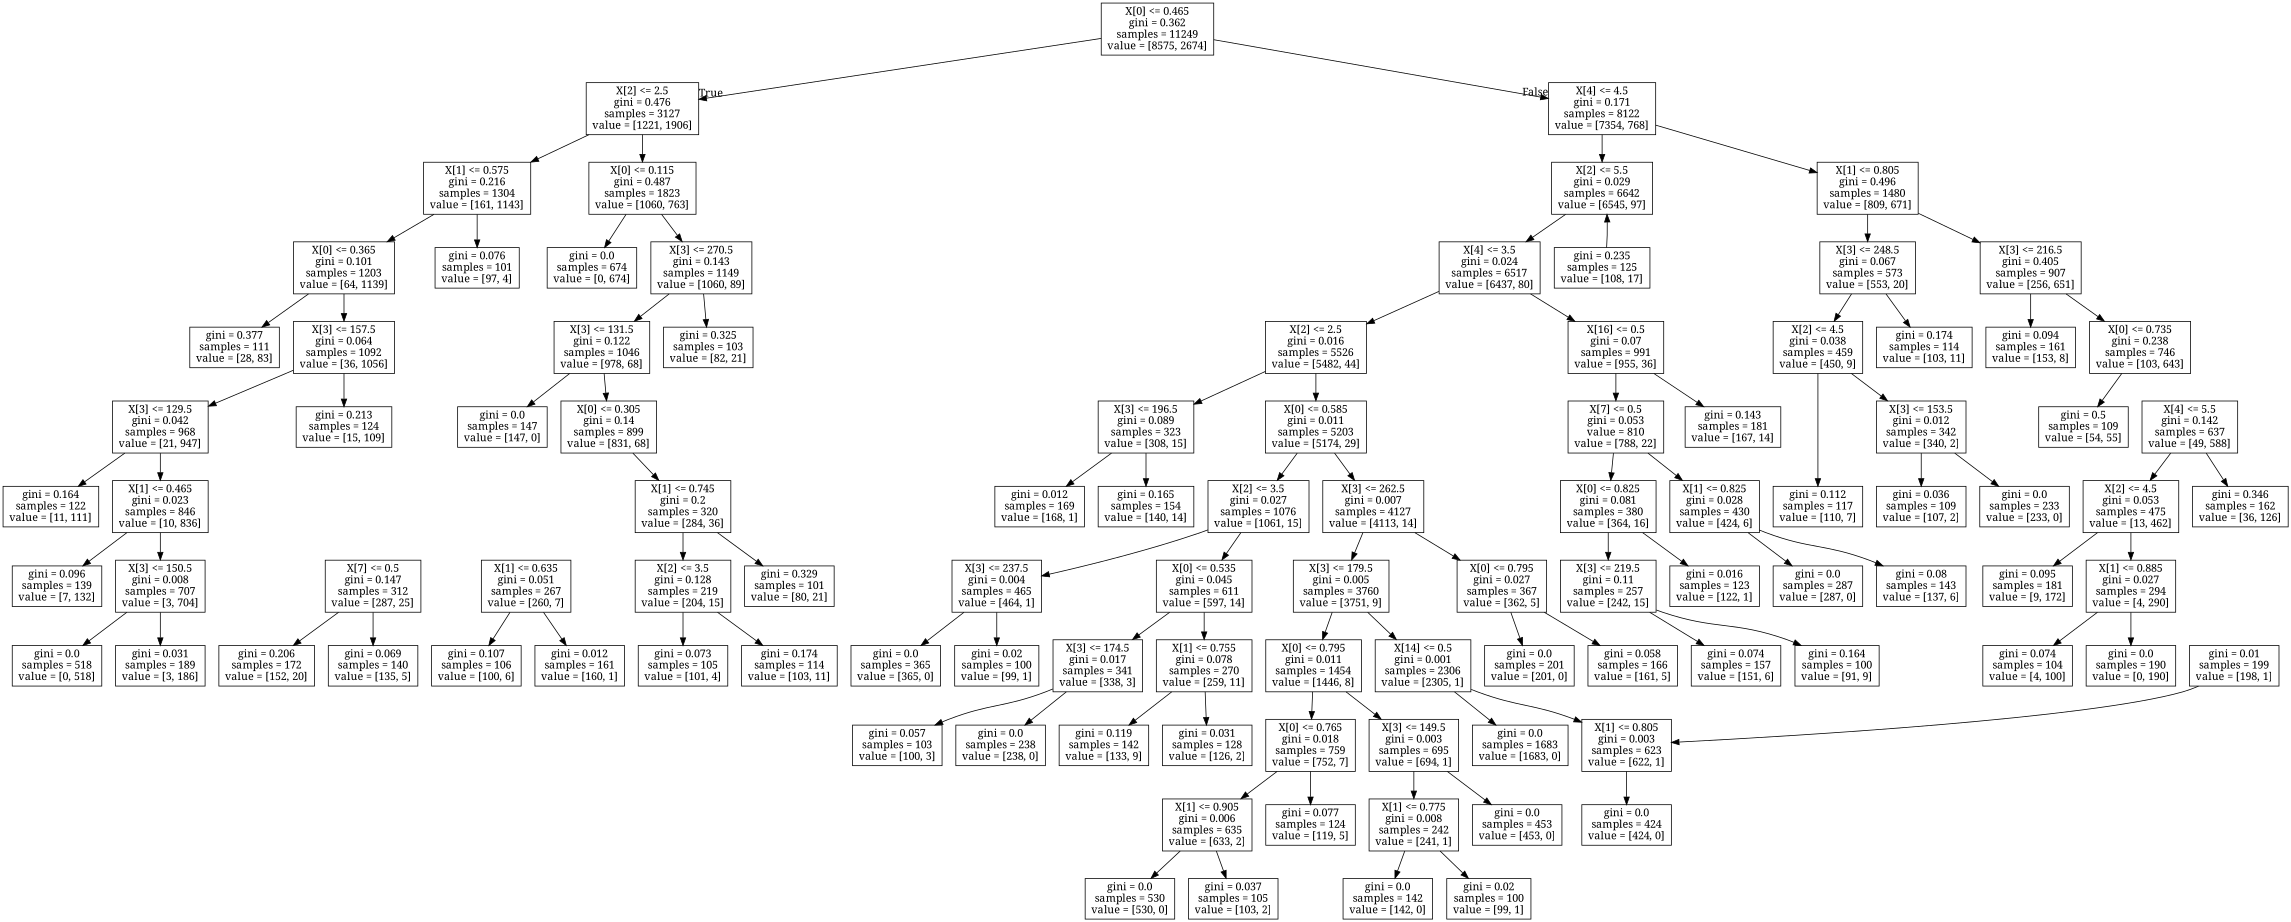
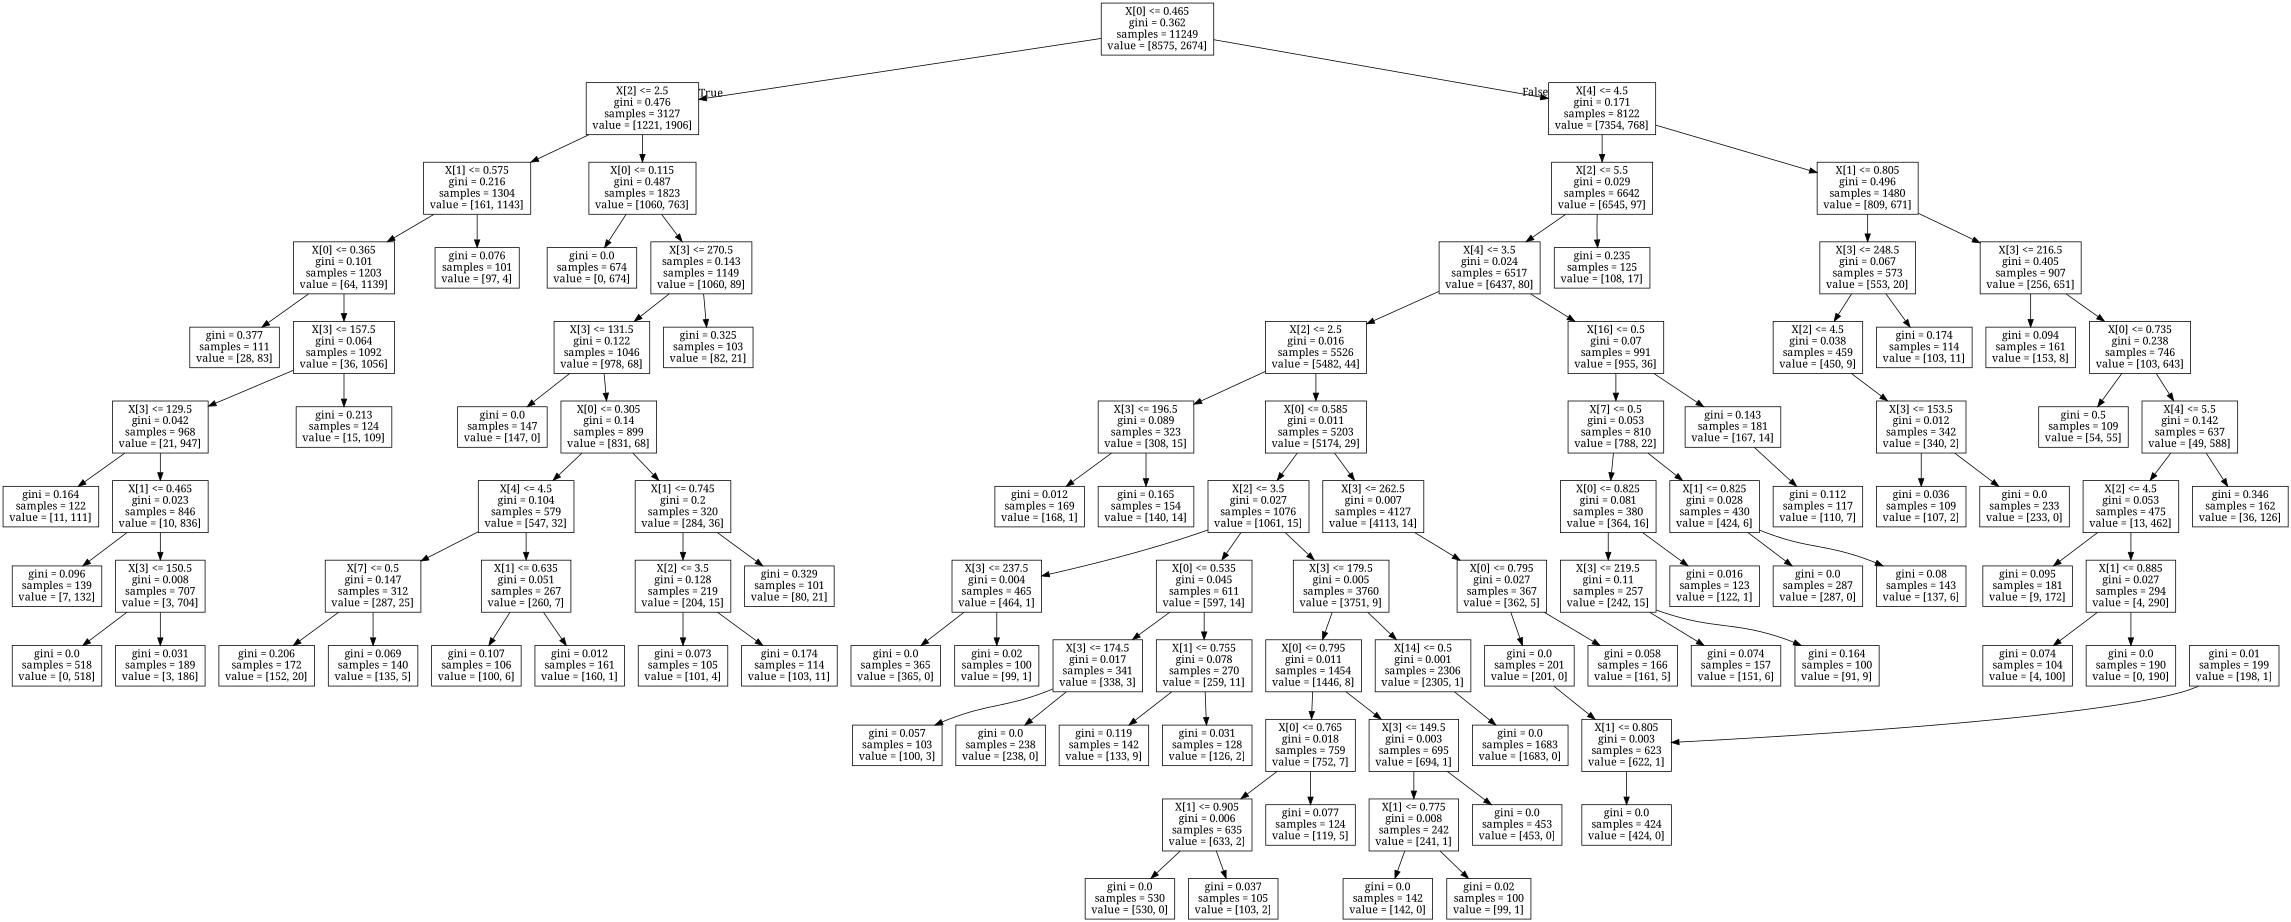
edge "gini = 0.235 samples = 125 value = [108, 17]" -> "X[2] <= 5.5 gini = 0.029 samples = 6642 value = [6545, 97]": reversed
node "X[3] <= 270.5 gini = 0.143 samples = 1149 value = [1060, 89]": label "X[3] <= 270.5 gini = 0.143 samples = 1149 value = [1060, 89]" -> "X[3] <= 270.5 samples = 0.143 samples = 1149 value = [1060, 89]"
edge "X[0] <= 0.735 gini = 0.238 samples = 746 value = [103, 643]" -> "X[4] <= 5.5 gini = 0.142 samples = 637 value = [49, 588]": added
edge "X[2] <= 4.5 gini = 0.038 samples = 459 value = [450, 9]" -> "gini = 0.112 samples = 117 value = [110, 7]": now "gini = 0.143 samples = 181 value = [167, 14]" -> "gini = 0.112 samples = 117 value = [110, 7]"
node "X[7] <= 0.5 gini = 0.053 value = 810 value = [788, 22]": label "X[7] <= 0.5 gini = 0.053 value = 810 value = [788, 22]" -> "X[7] <= 0.5 gini = 0.053 samples = 810 value = [788, 22]"
node "X[4] <= 4.5 gini = 0.104 samples = 579 value = [547, 32]": added
edge "X[3] <= 262.5 gini = 0.007 samples = 4127 value = [4113, 14]" -> "X[3] <= 179.5 gini = 0.005 samples = 3760 value = [3751, 9]": now "X[2] <= 3.5 gini = 0.027 samples = 1076 value = [1061, 15]" -> "X[3] <= 179.5 gini = 0.005 samples = 3760 value = [3751, 9]"
edge "X[14] <= 0.5 gini = 0.001 samples = 2306 value = [2305, 1]" -> "X[1] <= 0.805 gini = 0.003 samples = 623 value = [622, 1]": now "gini = 0.0 samples = 201 value = [201, 0]" -> "X[1] <= 0.805 gini = 0.003 samples = 623 value = [622, 1]"
